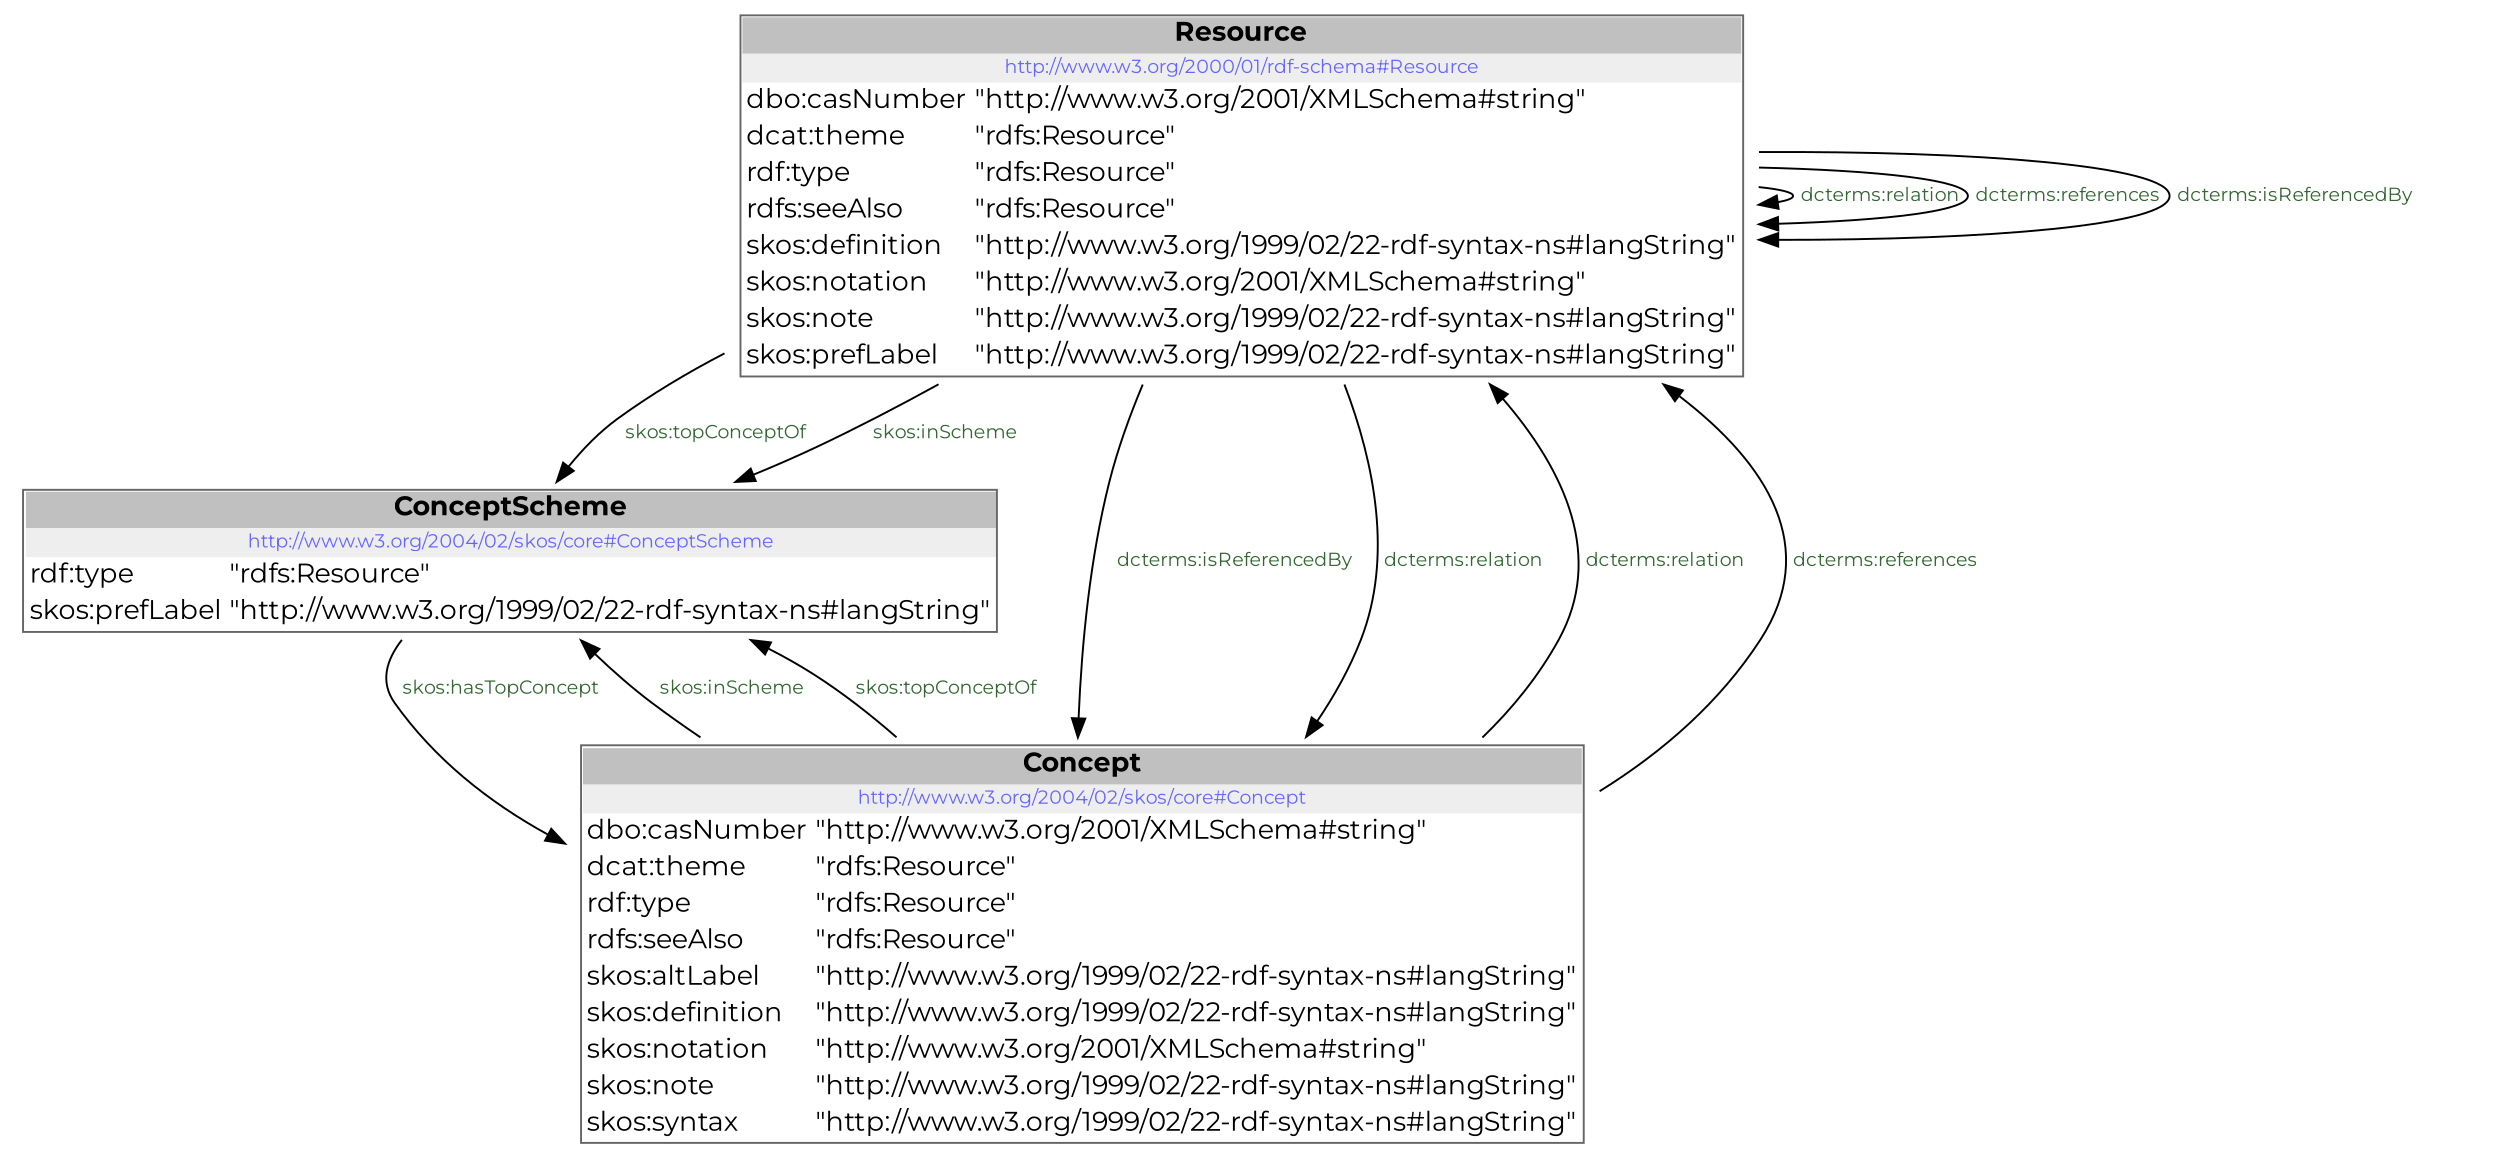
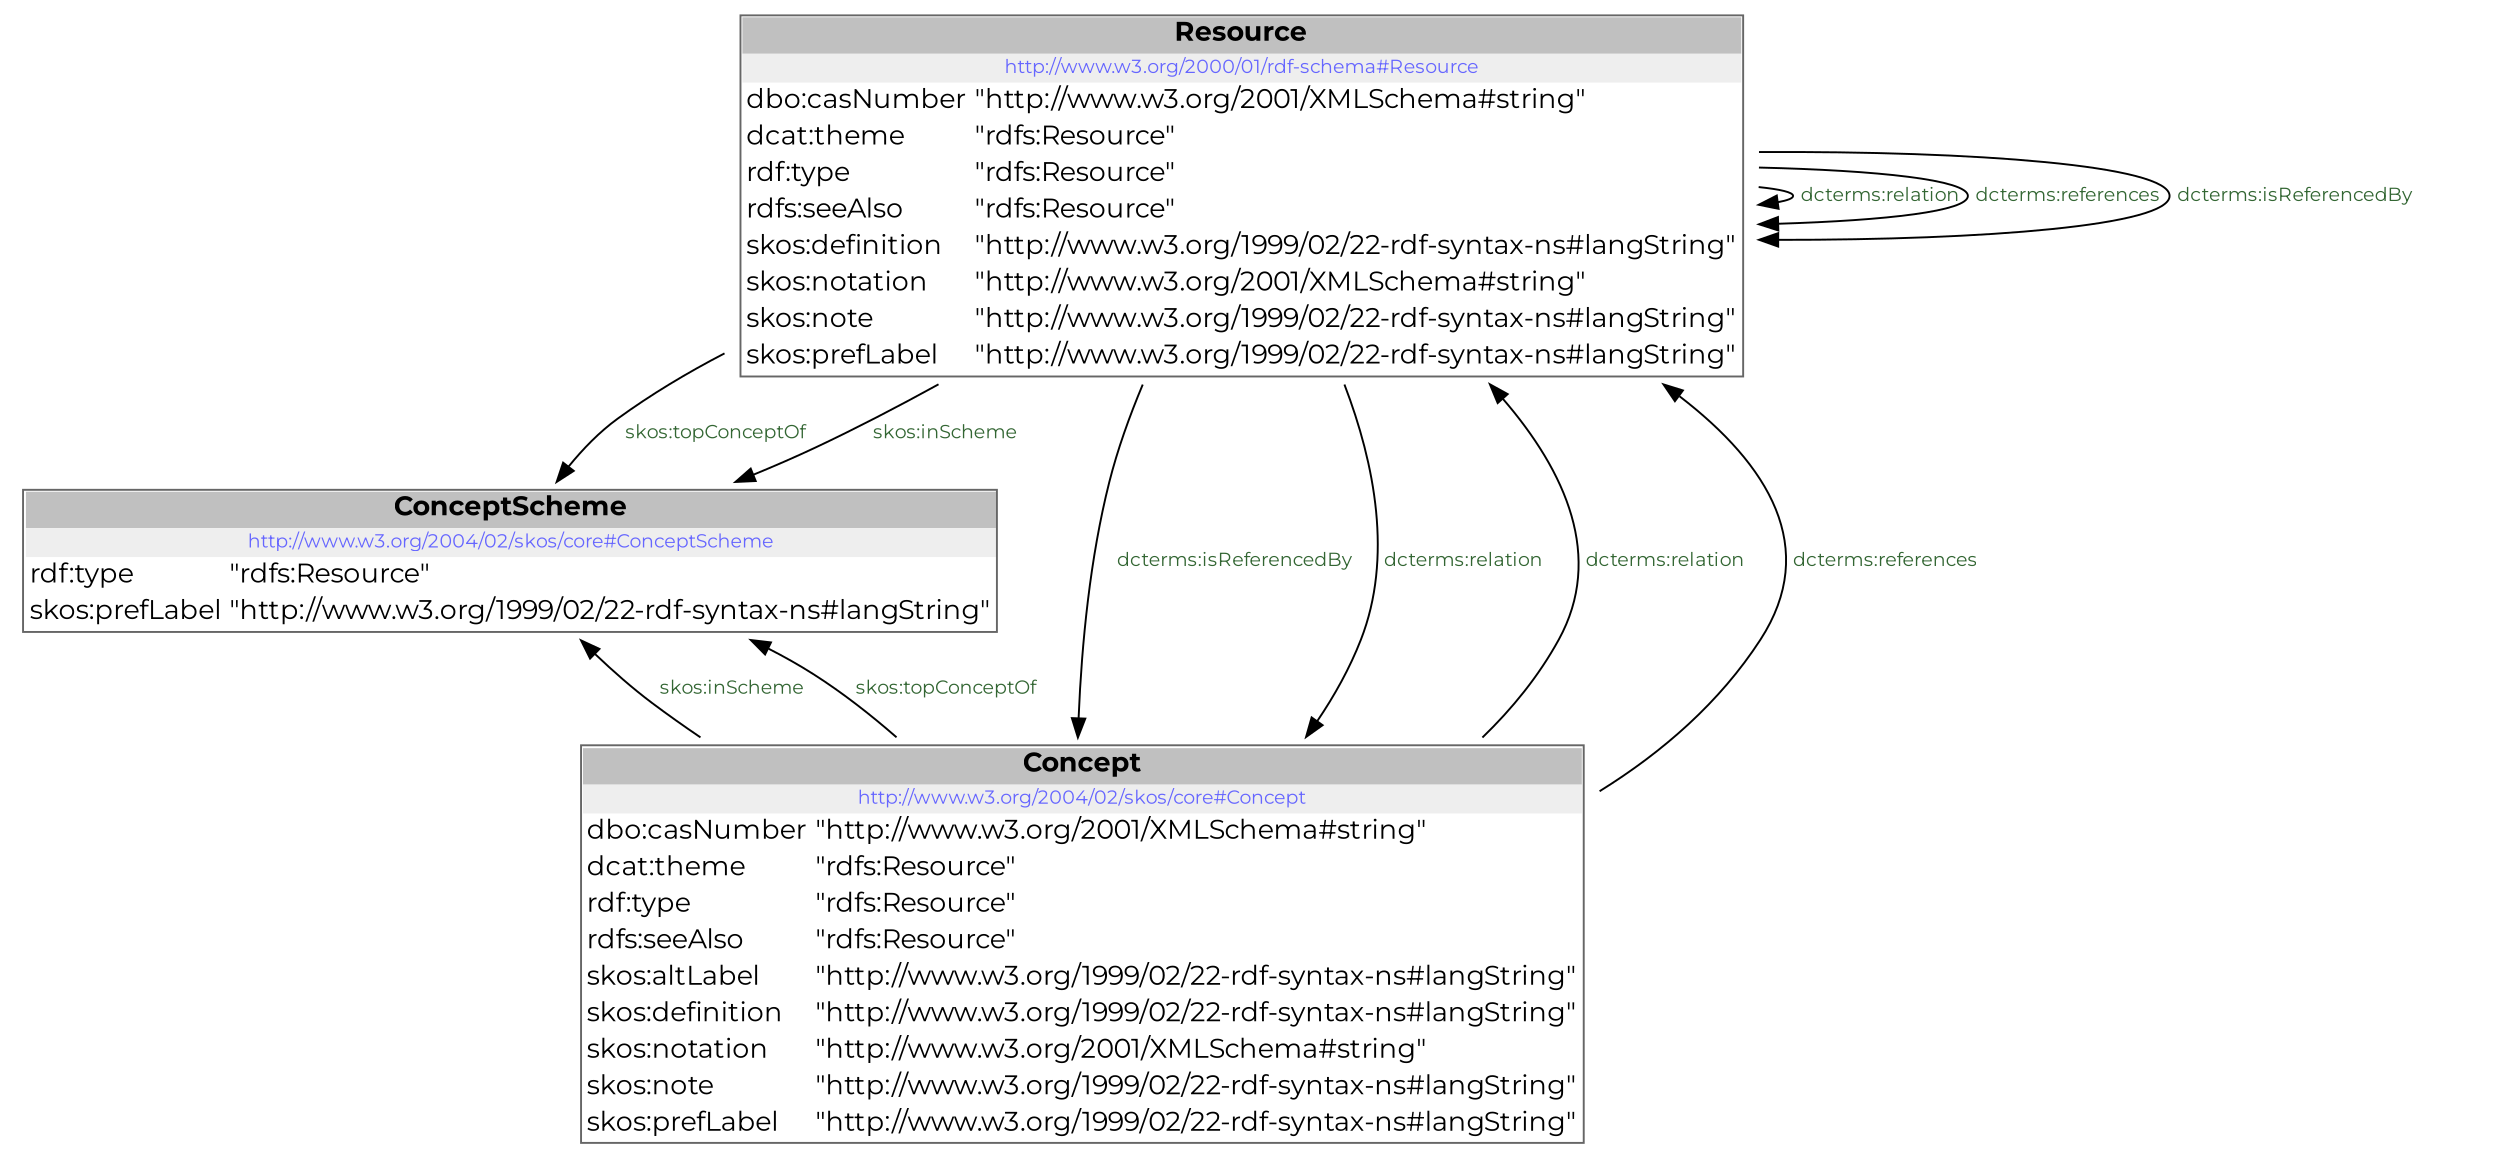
edge "ConceptScheme" -> "Concept": removed, label "skos:hasTopConcept"
node "Concept": text "skos:syntax" -> "skos:prefLabel"
